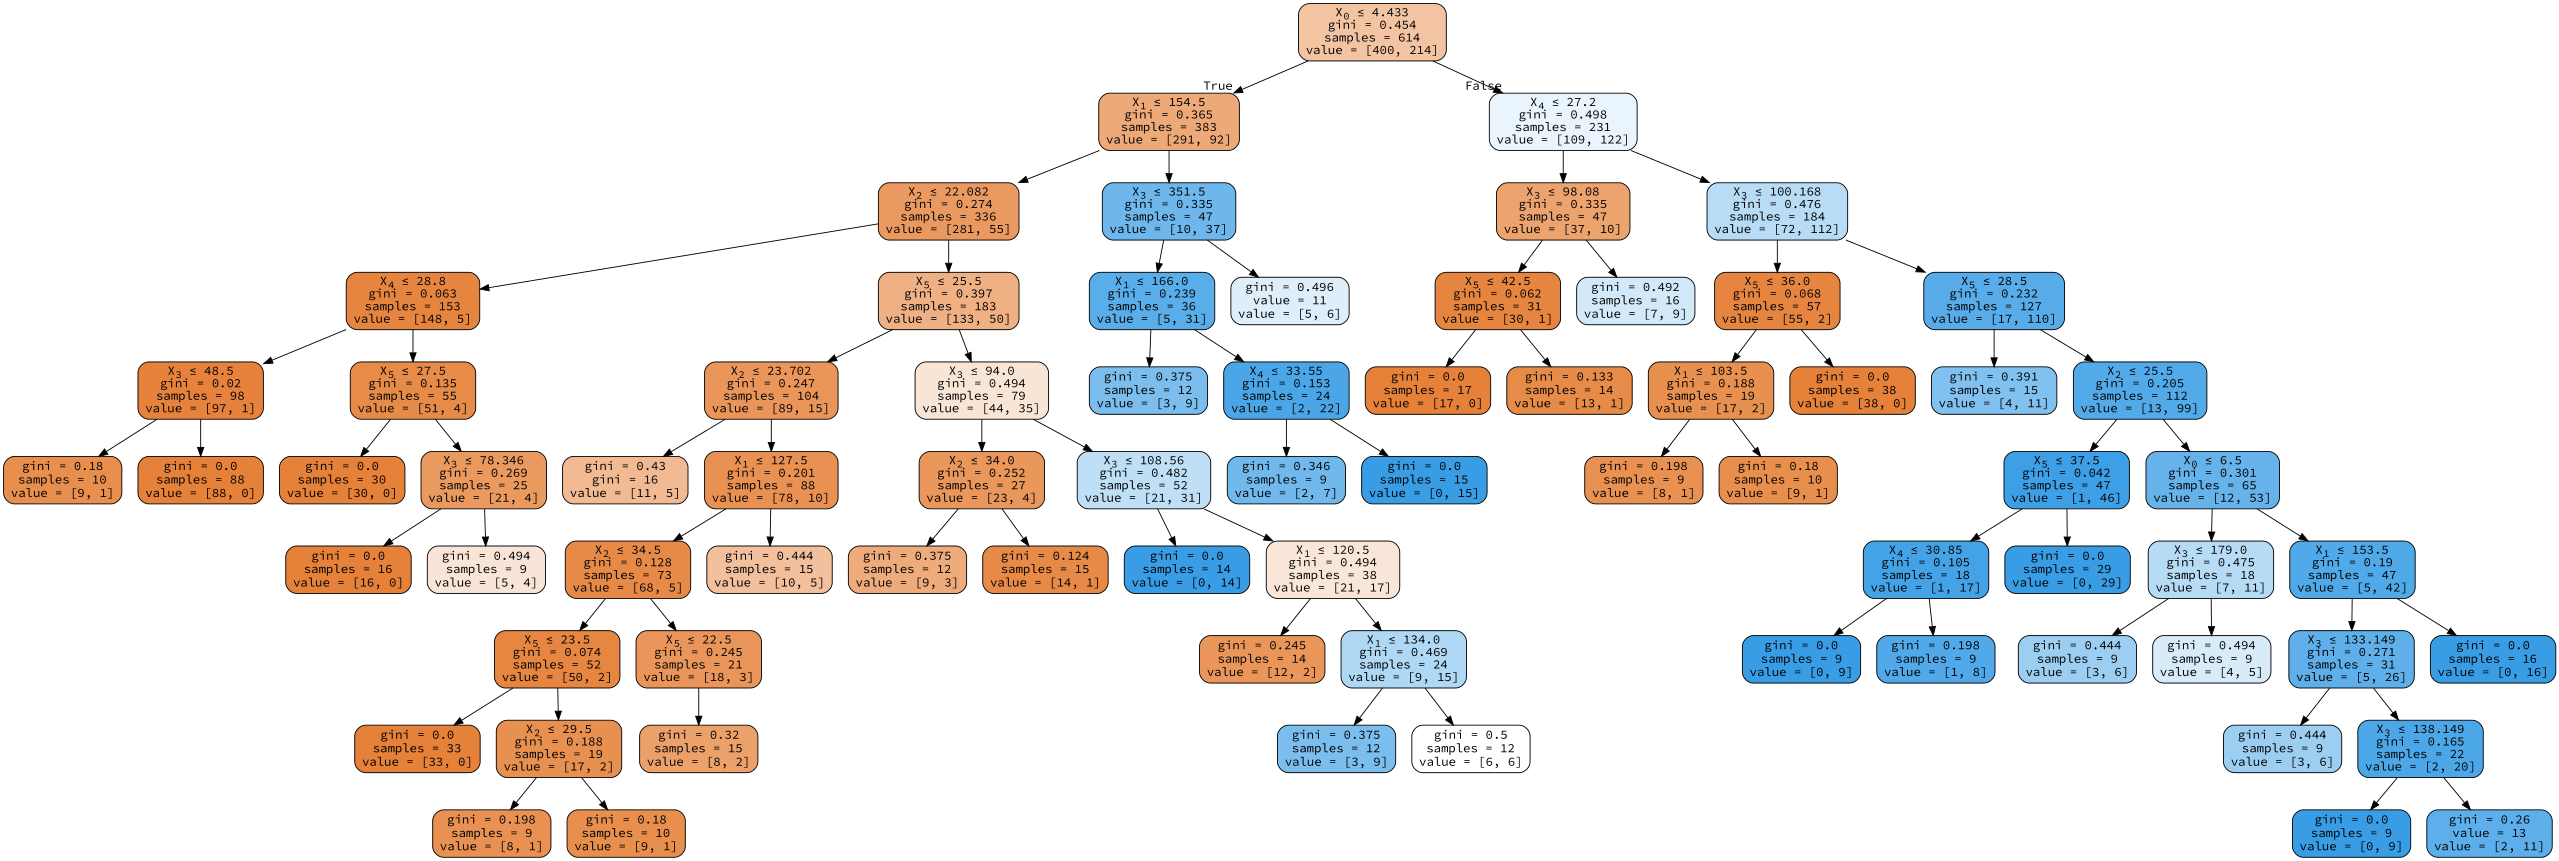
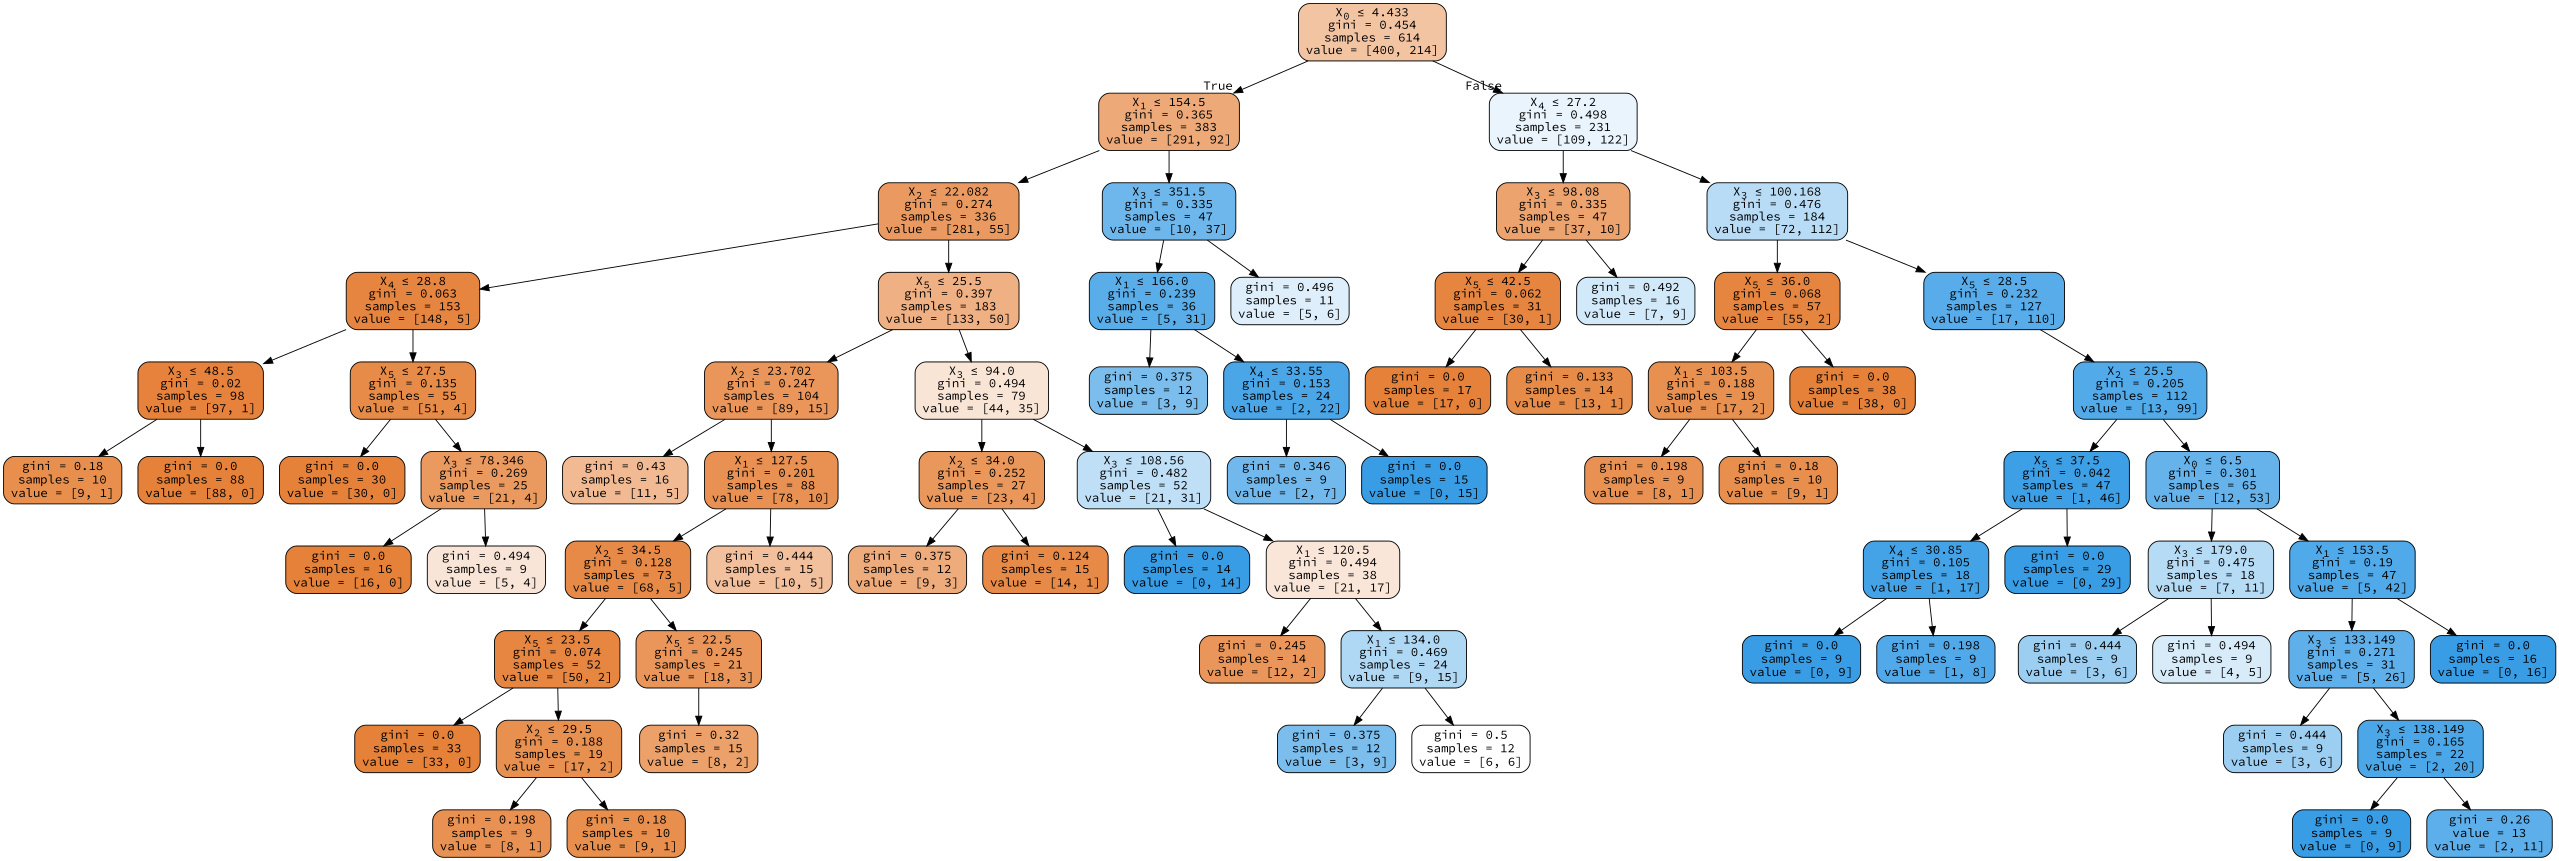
node "gini = 0.496": text "value = 11" -> "samples = 11"
node "gini = 0.391": removed
node "gini = 0.43": text "gini = 16" -> "samples = 16"
